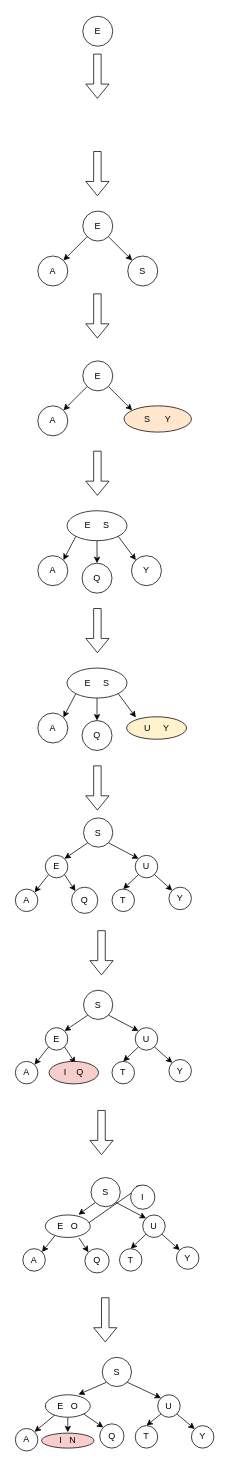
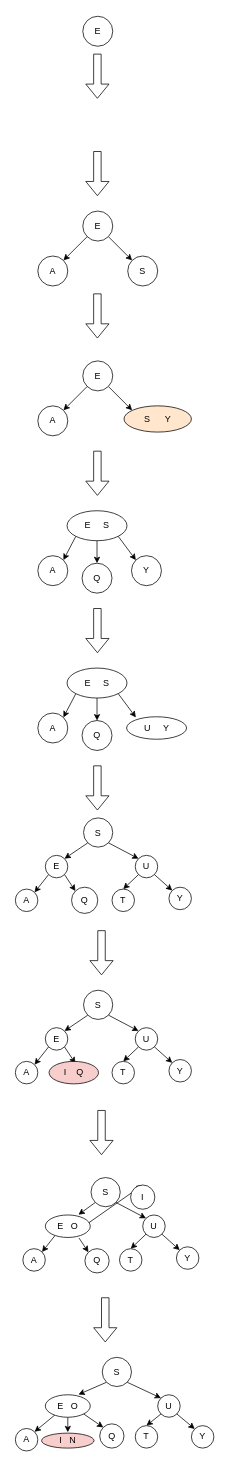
node "U Y": fillcolor #fff2cc -> #ffffff
